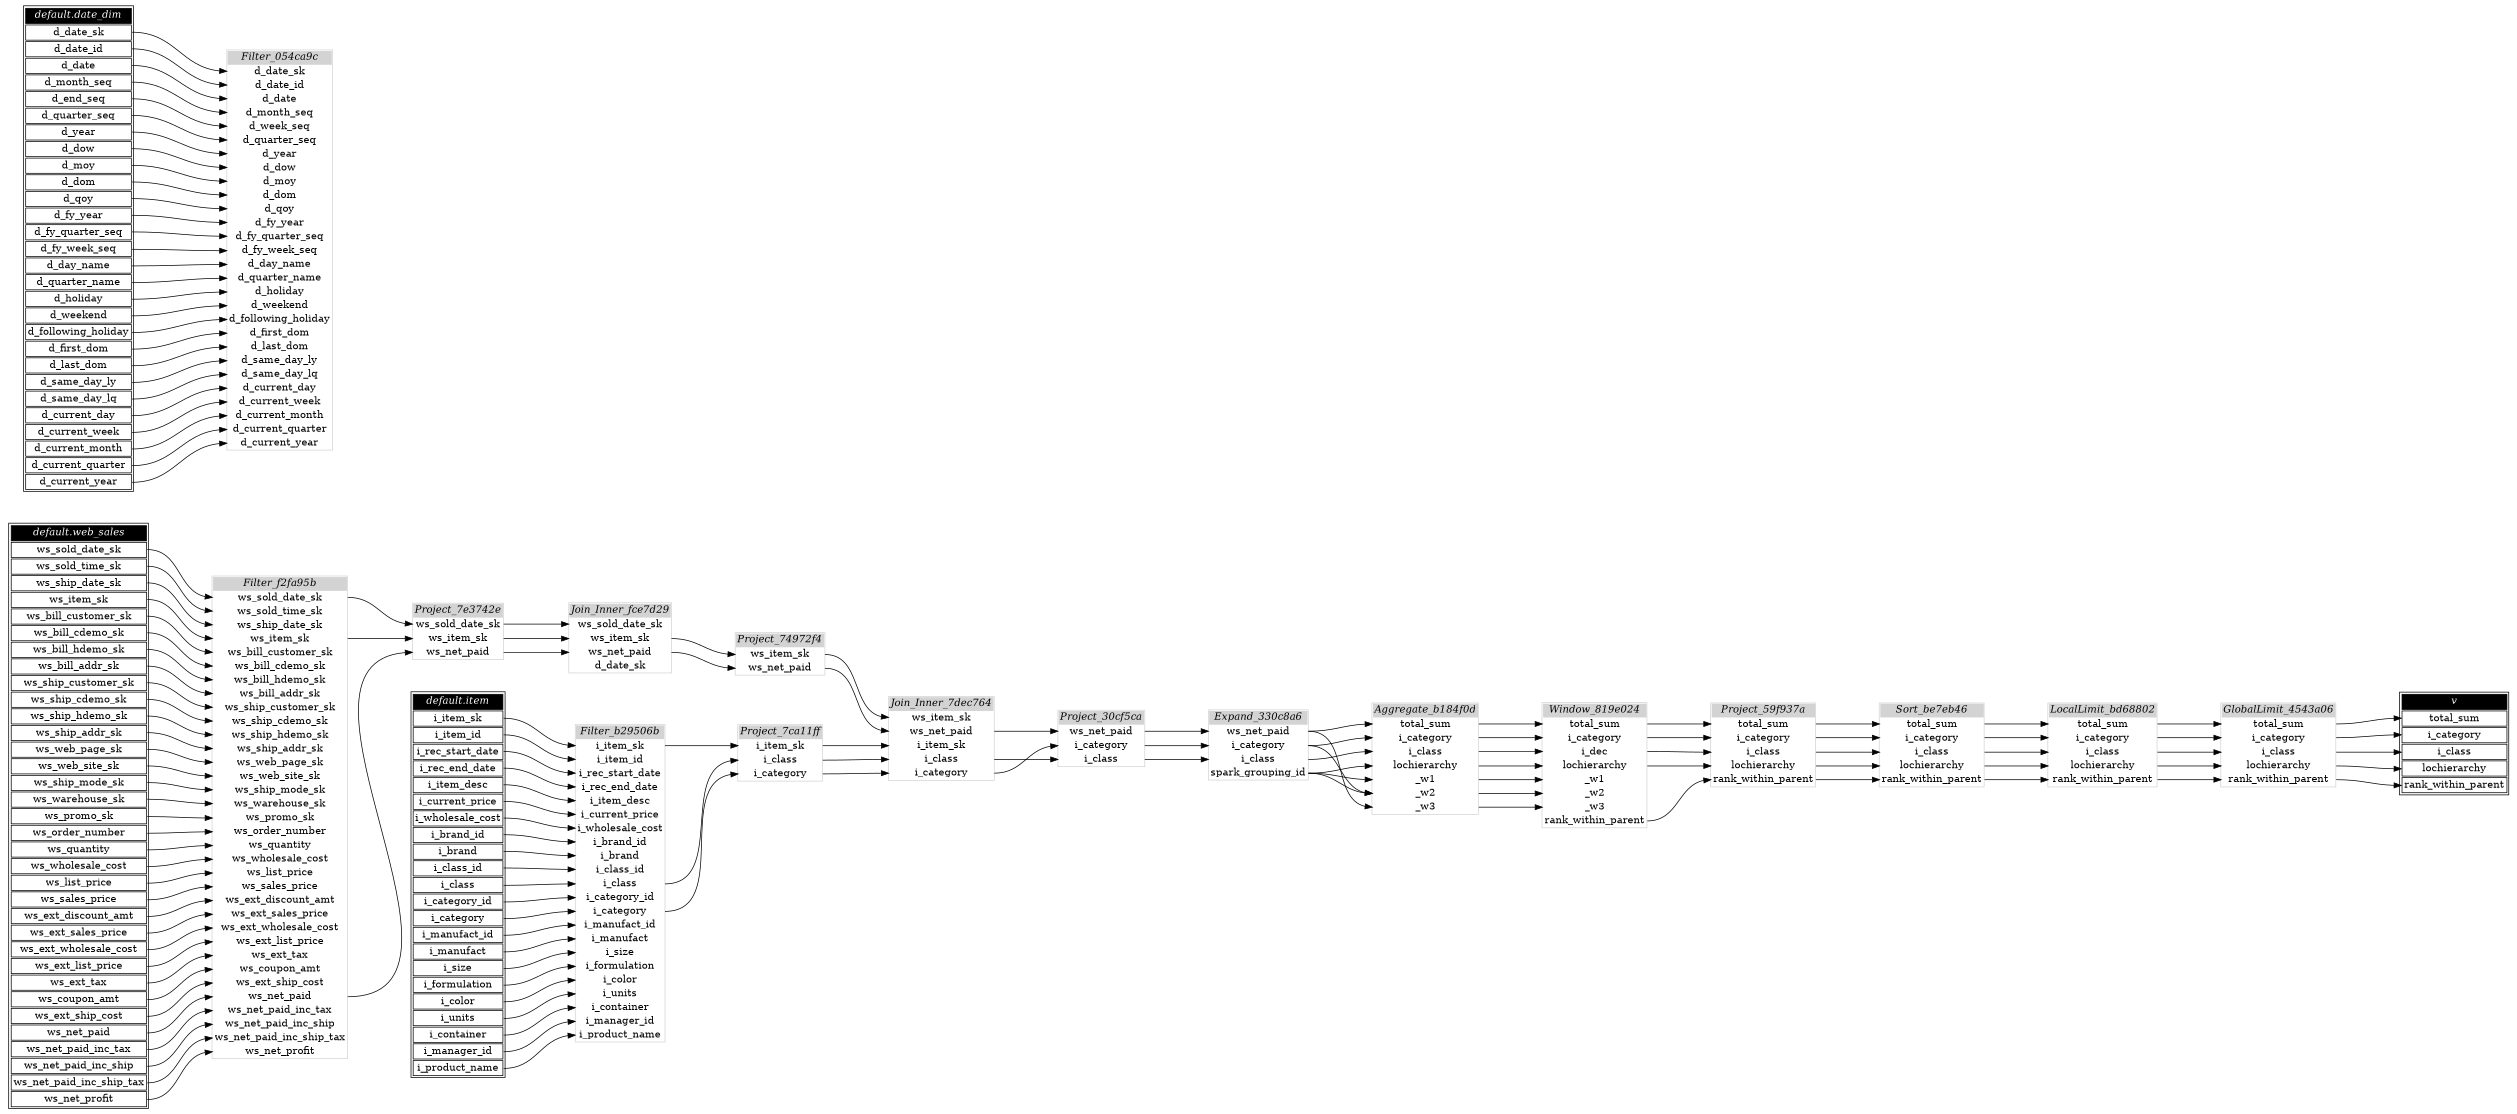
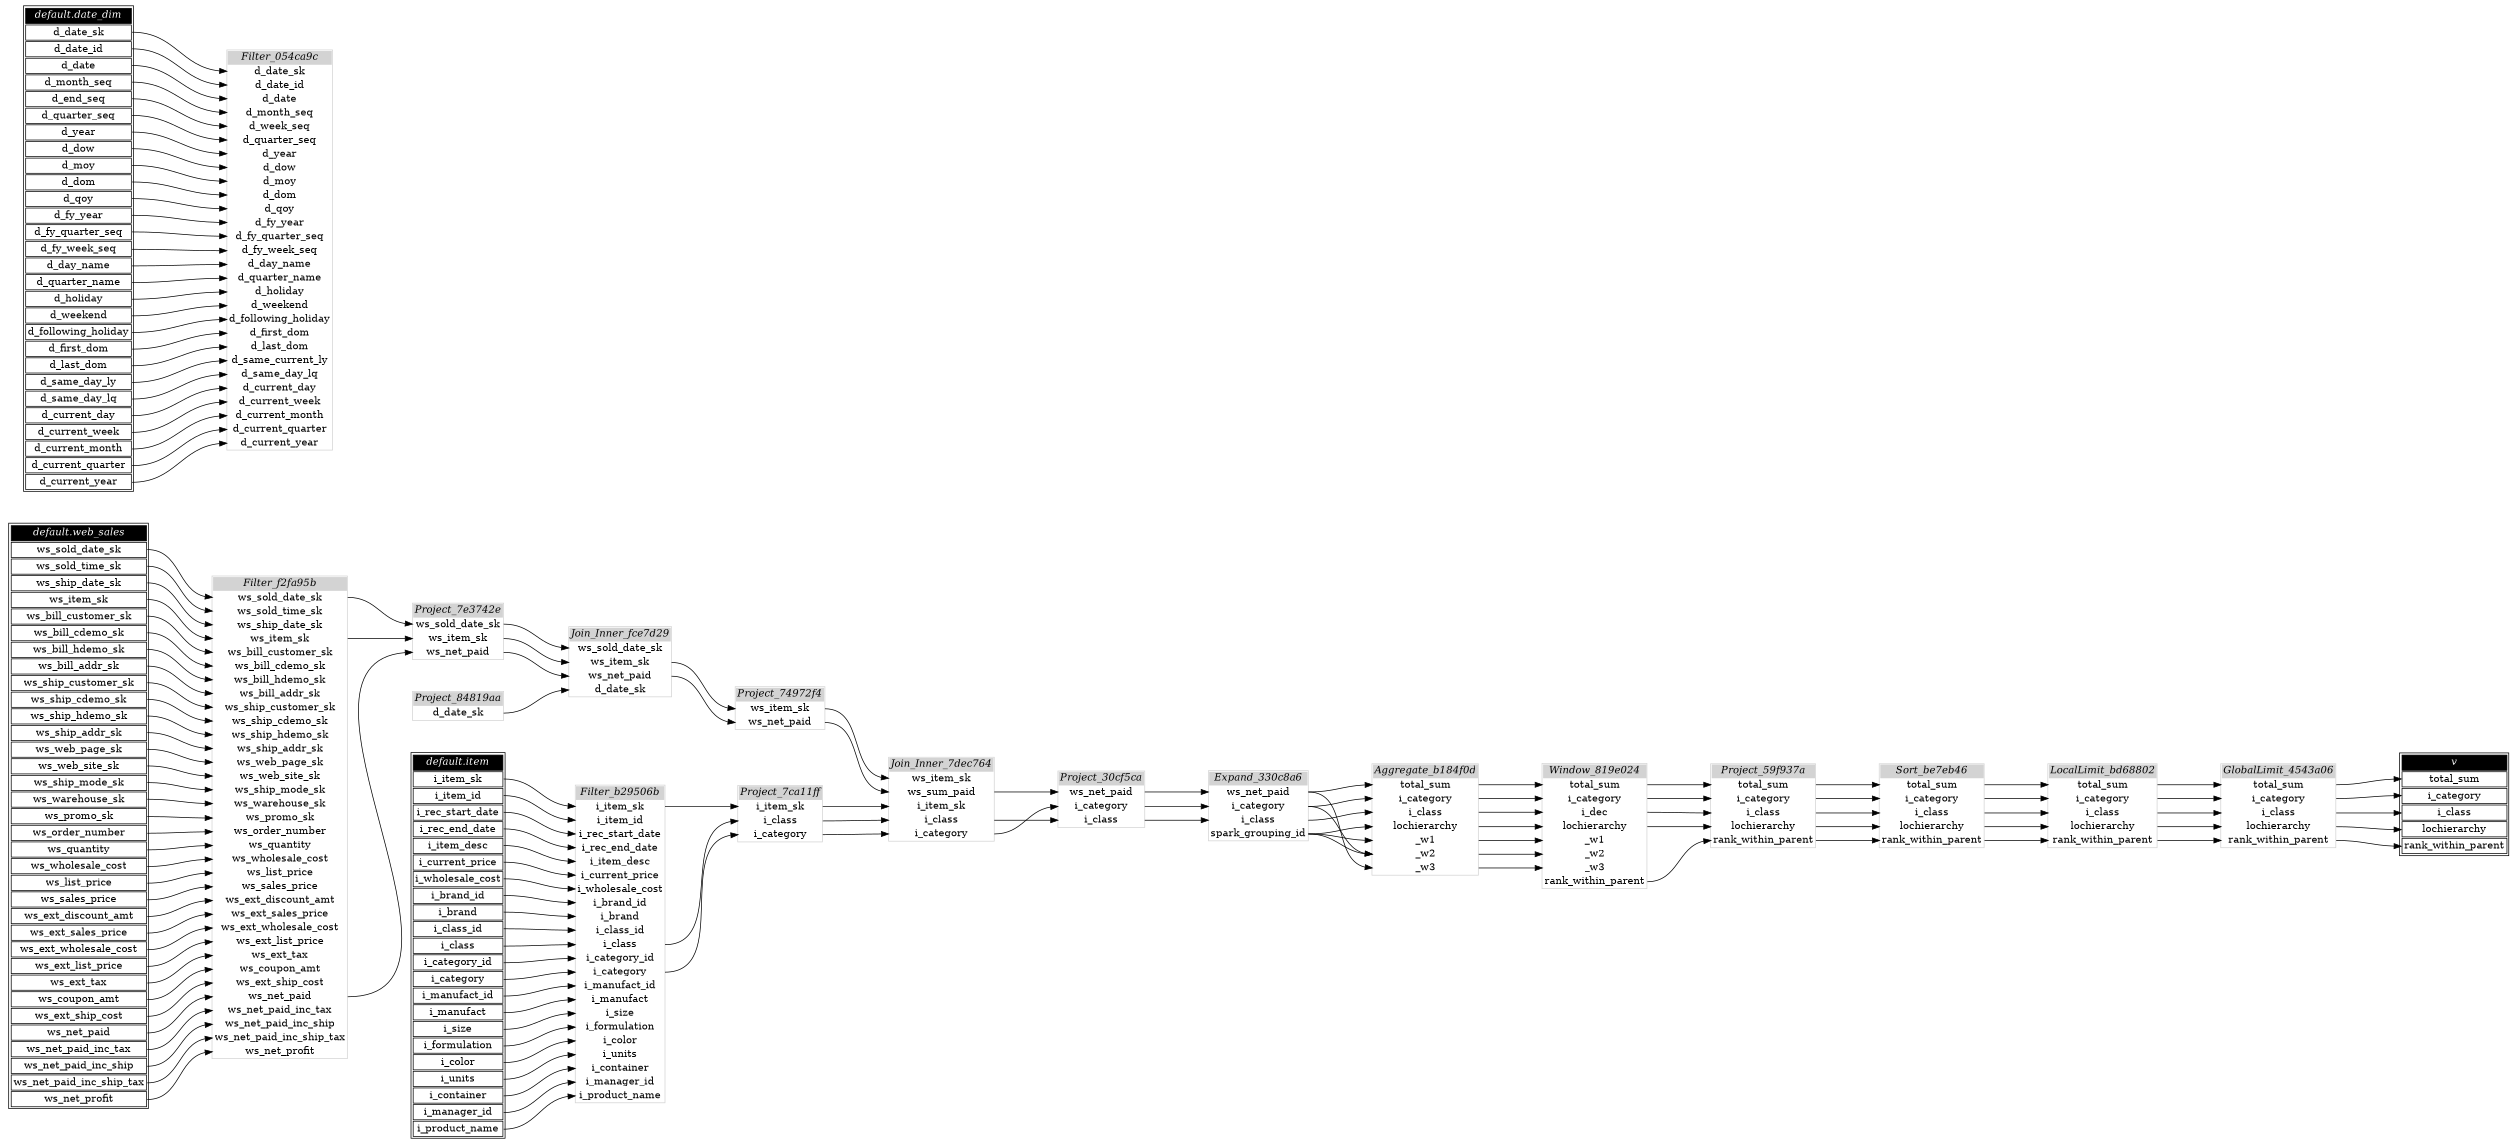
node "Filter_054ca9c": text "d_same_day_ly" -> "d_same_current_ly"
node "Project_84819aa": added
node "Join_Inner_7dec764": text "ws_net_paid" -> "ws_sum_paid"
